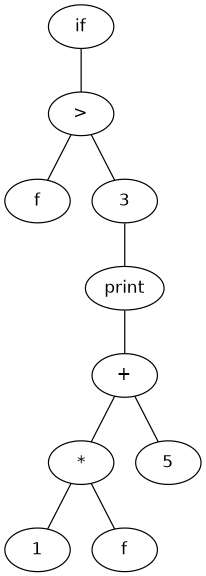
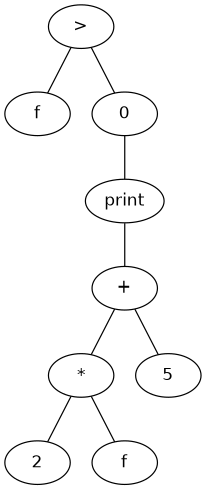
node "if": removed
node "3": label "3" -> "0"
node "1": label "1" -> "2"
